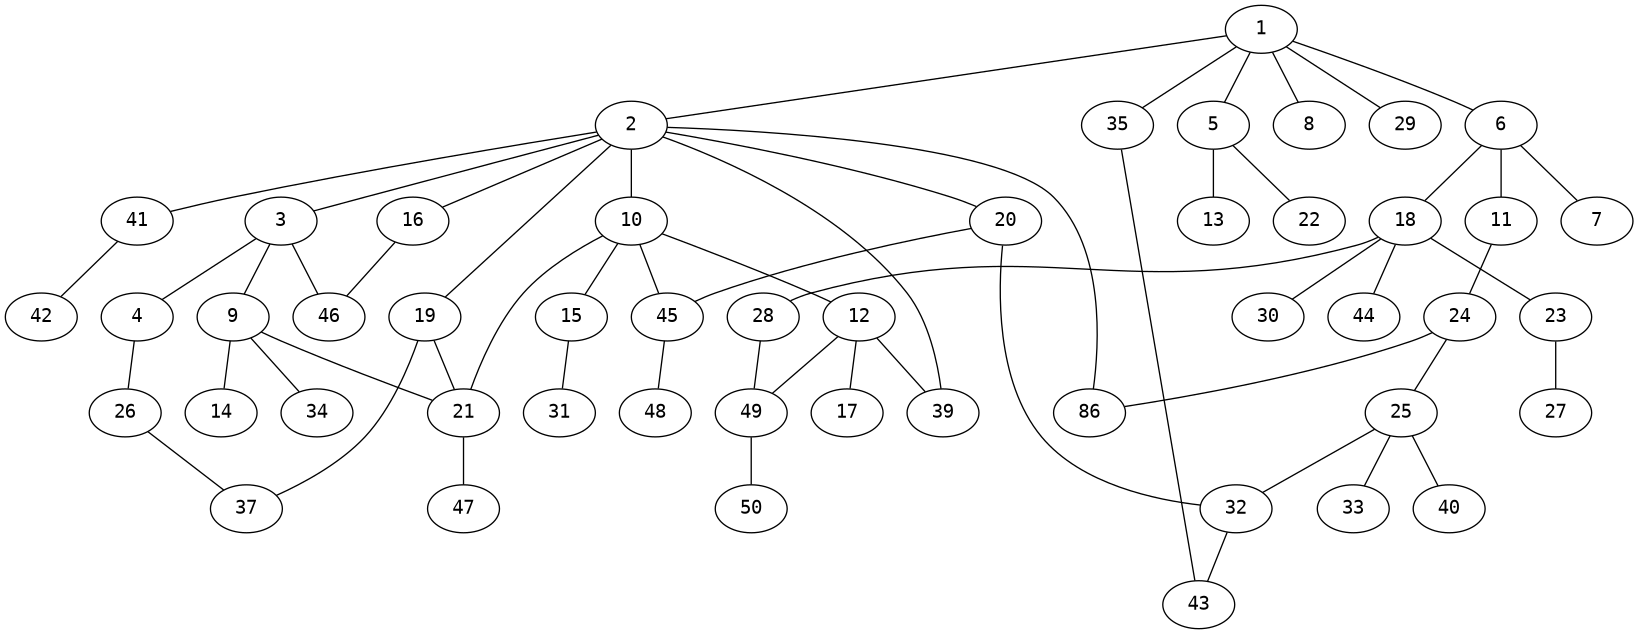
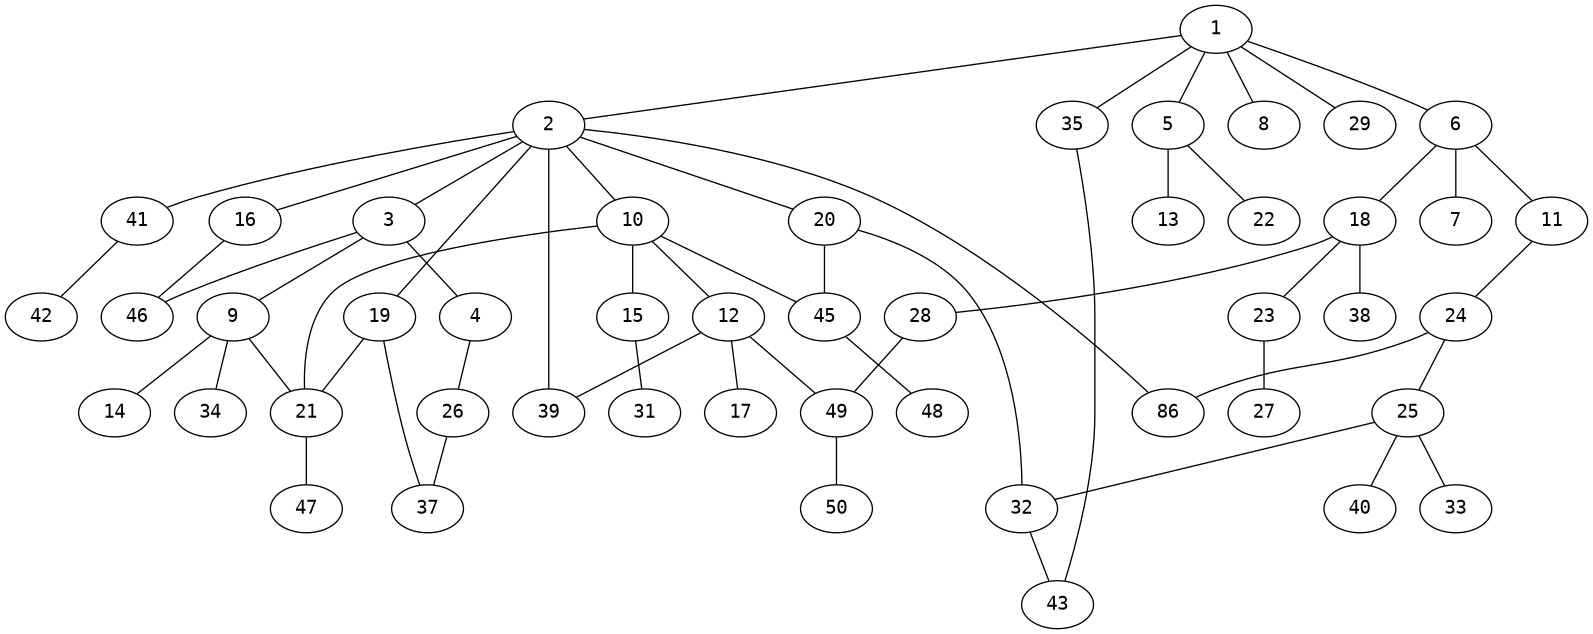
node "30": label "30" -> "38"
node "44": removed
